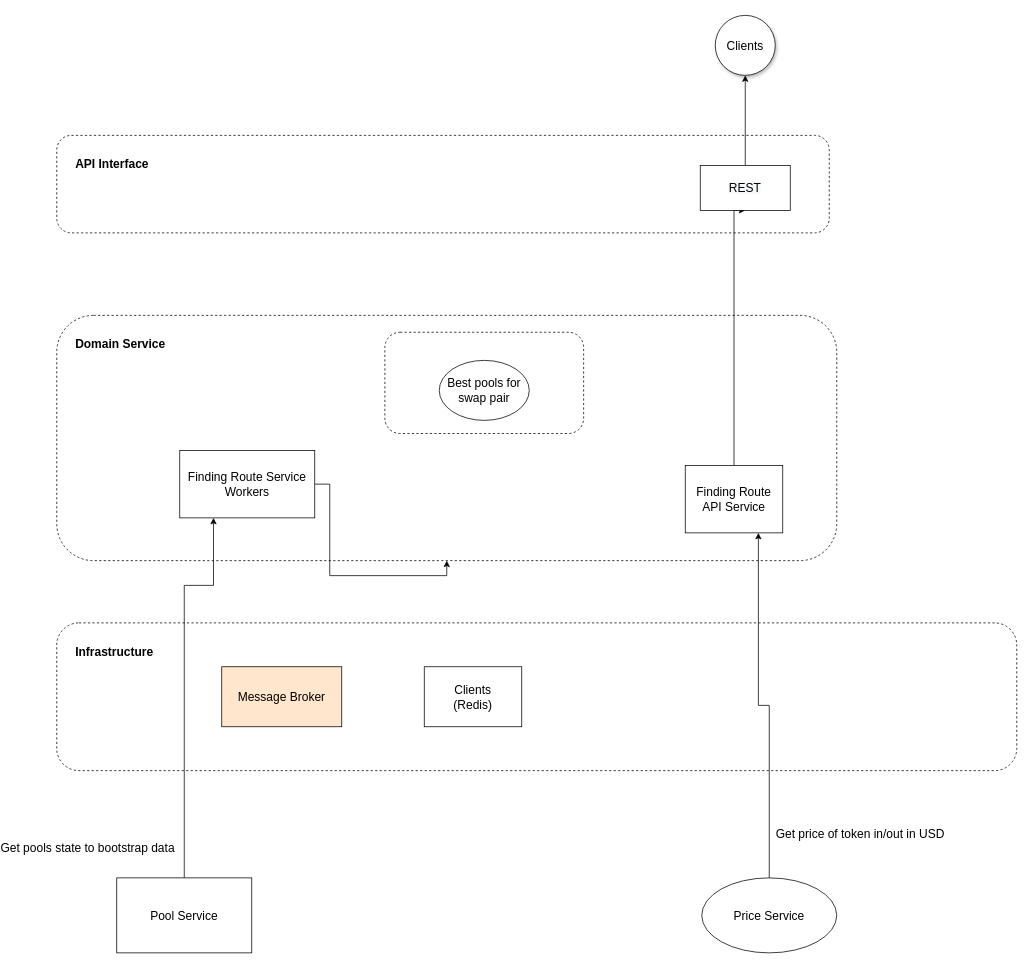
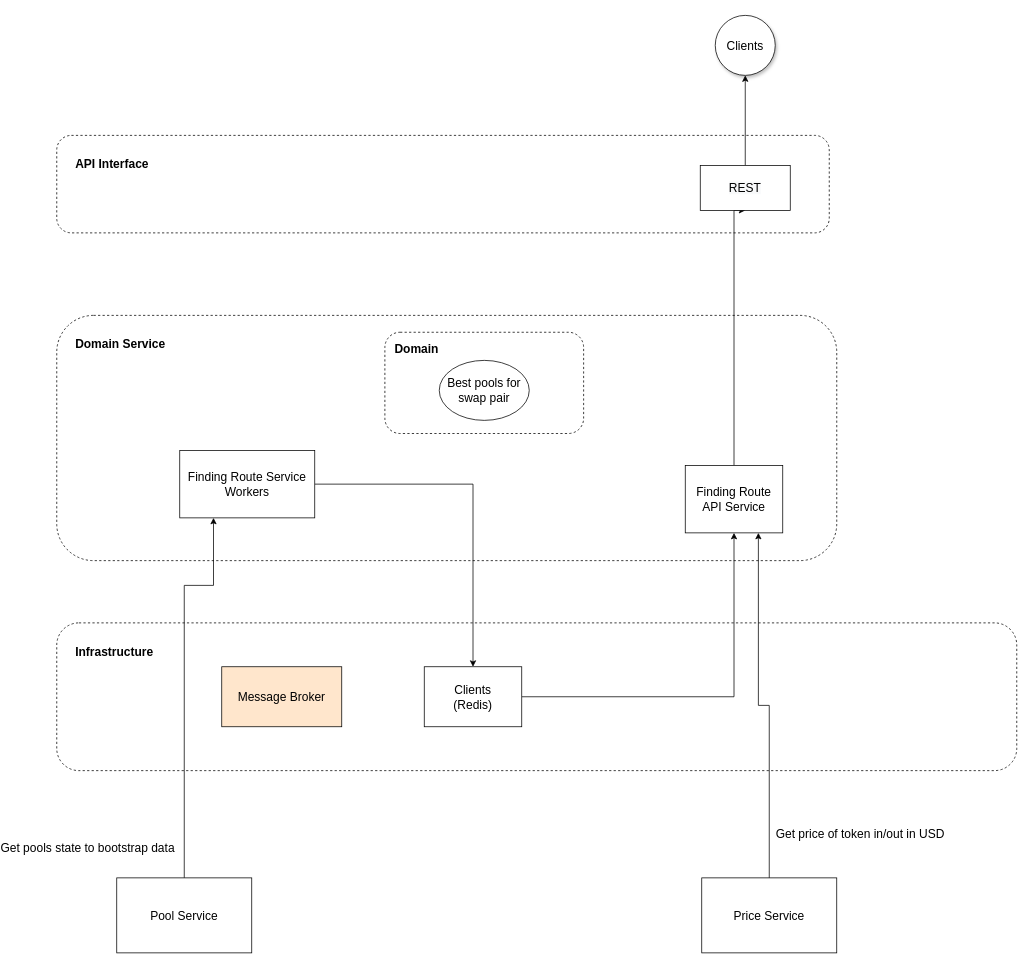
node "Domain": added
edge "Finding Route Service Workers" -> "Domain Service": now "Finding Route Service Workers" -> "Clients(Redis)"
edge "Clients(Redis)" -> "Finding Route API Service": added
node "Price Service": shape ellipse -> rectangle
